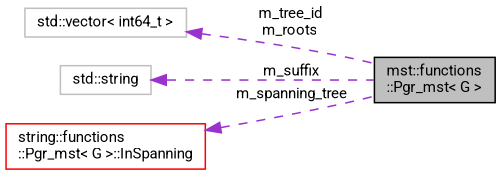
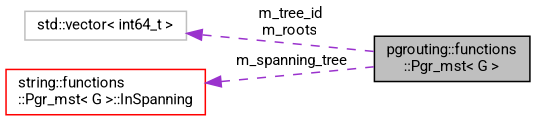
node "std::string": removed
node "mst::functions ::Pgr_mst< G >": label "mst::functions ::Pgr_mst< G >" -> "pgrouting::functions ::Pgr_mst< G >"
